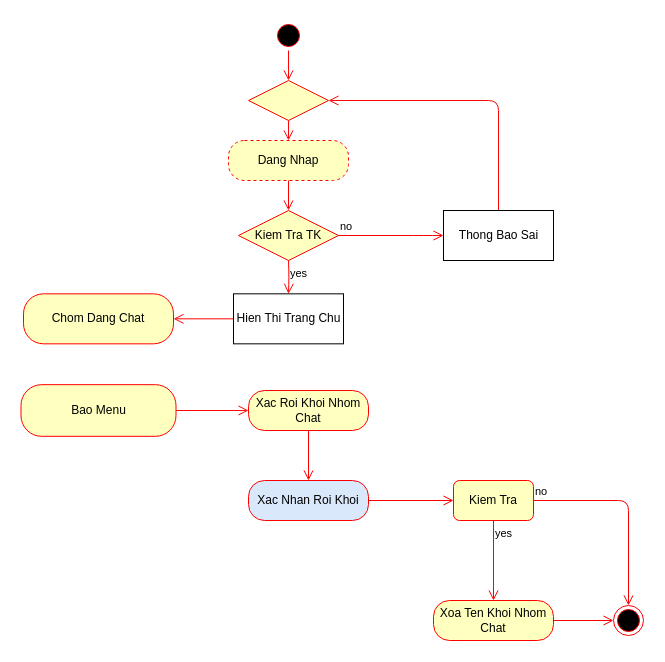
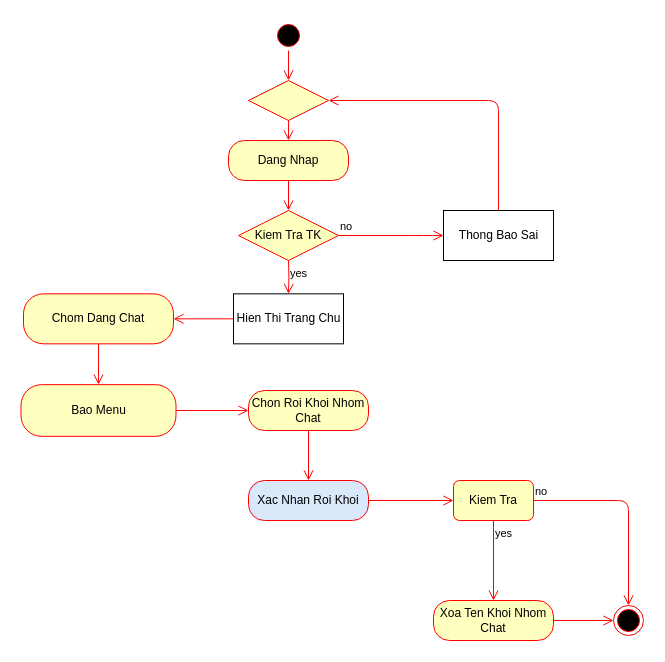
node "Dang Nhap": style dashed -> solid
edge "Chom Dang Chat" -> "Bao Menu": added
node "Xac Roi Khoi Nhom Chat": label "Xac Roi Khoi Nhom Chat" -> "Chon Roi Khoi Nhom Chat"
